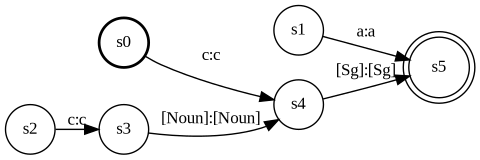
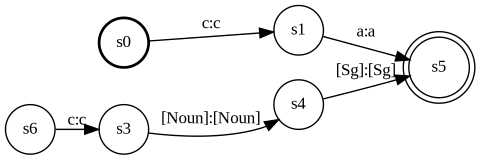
edge "s0" -> "s4": now "s0" -> "s1"
node "s2": label "s2" -> "s6"
